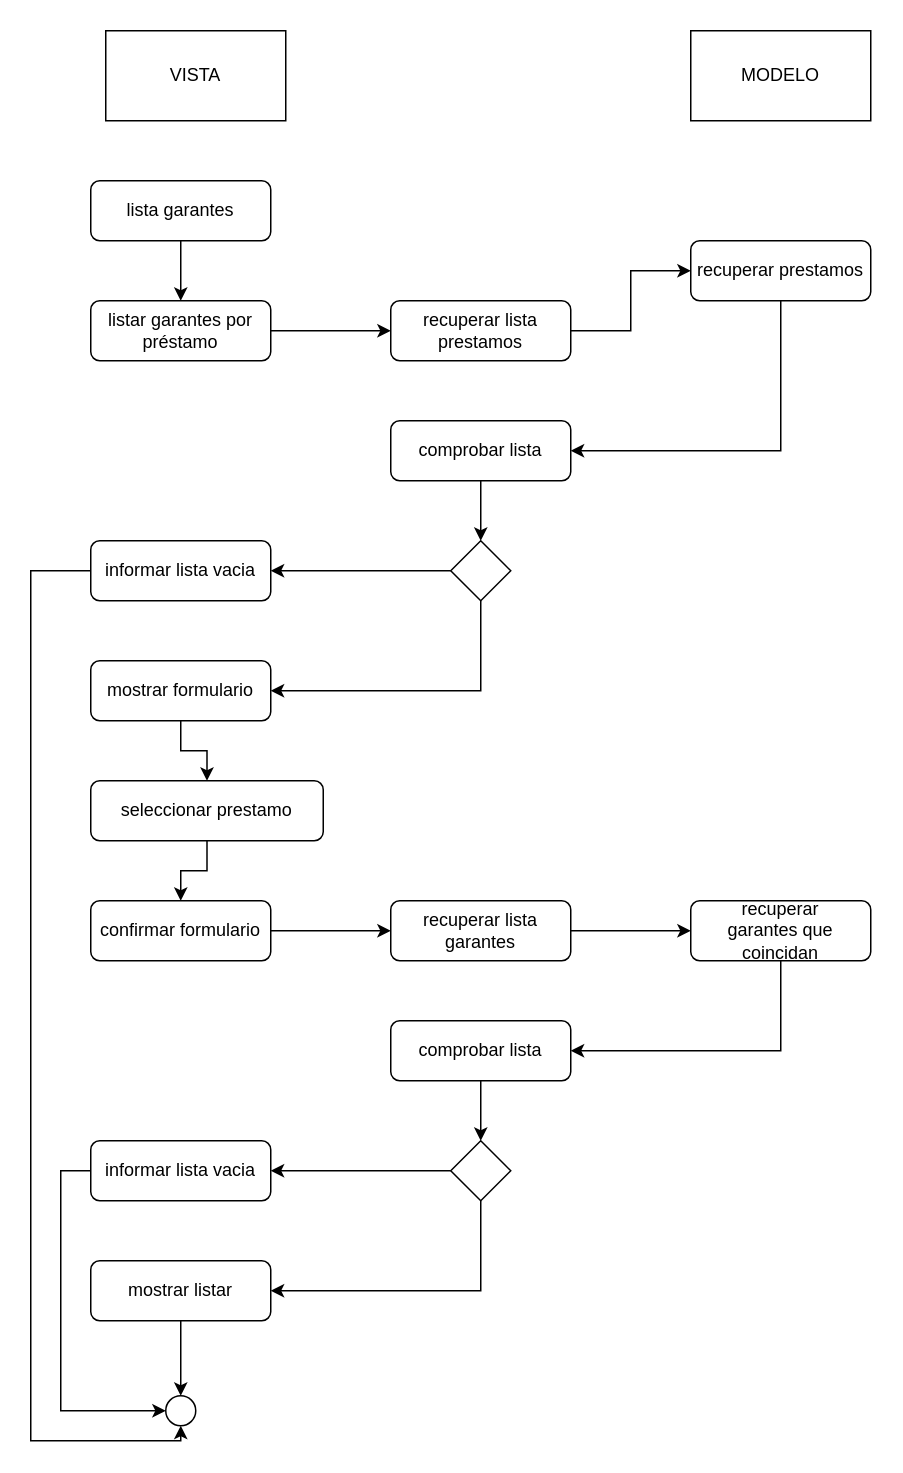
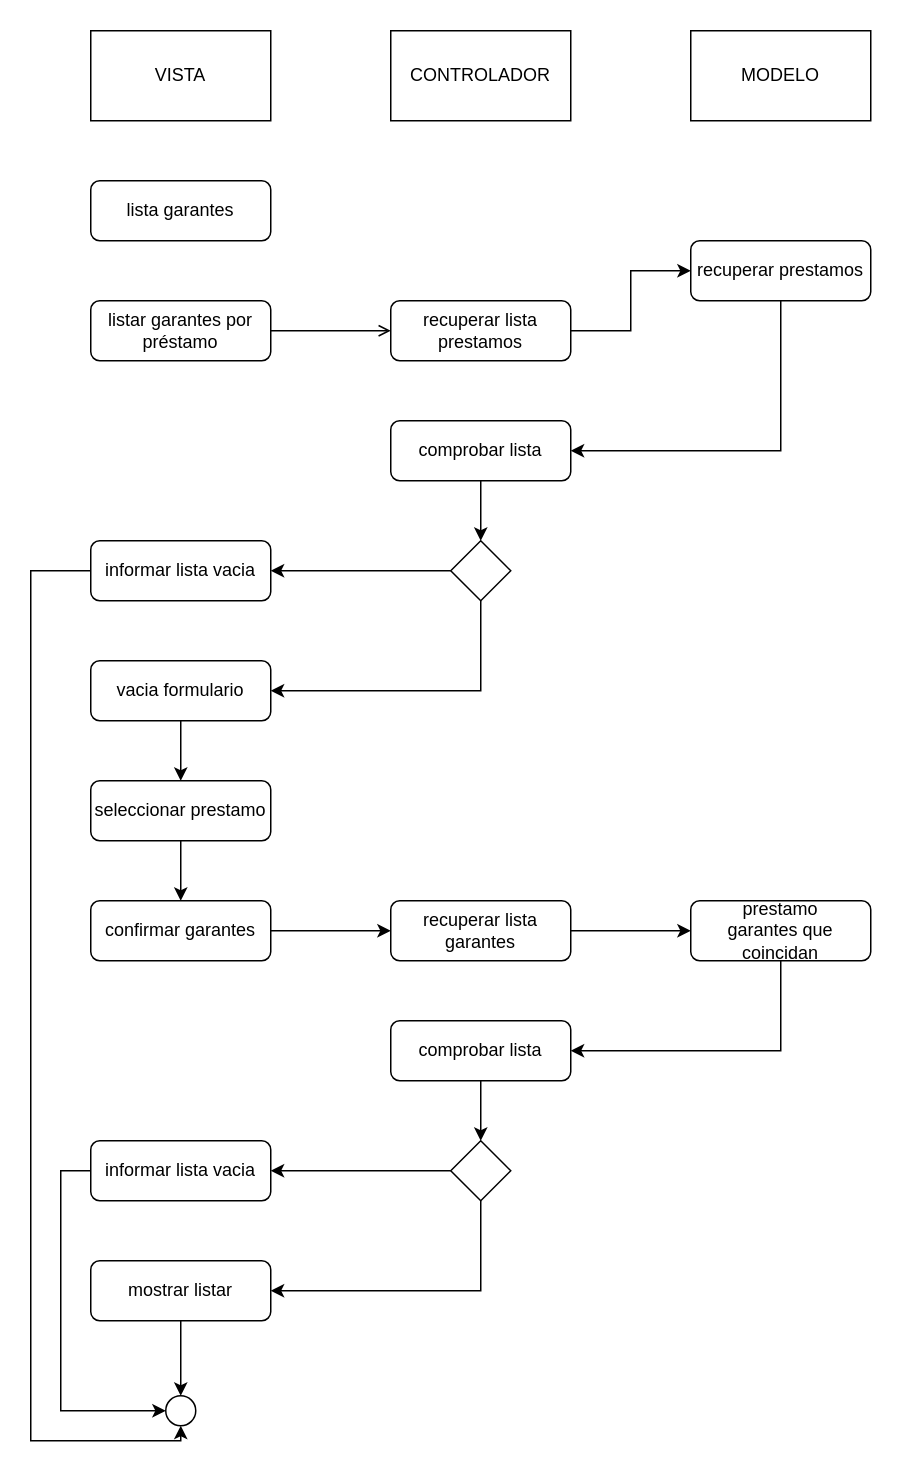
node "VISTA": moved (196, 76) -> (181, 76)
node "CONTROLADOR": added
edge "lista garantes" -> "listar garantes por préstamo": removed
edge "listar garantes por préstamo" -> "recuperar lista prestamos": arrowhead classic -> open
node "mostrar formulario": label "mostrar formulario" -> "vacia formulario"
node "seleccionar prestamo": size 233x60 -> 180x60
node "confirmar formulario": label "confirmar formulario" -> "confirmar garantes"
node "recuperar garantes que coincidan": label "recuperar garantes que coincidan" -> "prestamo garantes que coincidan"
